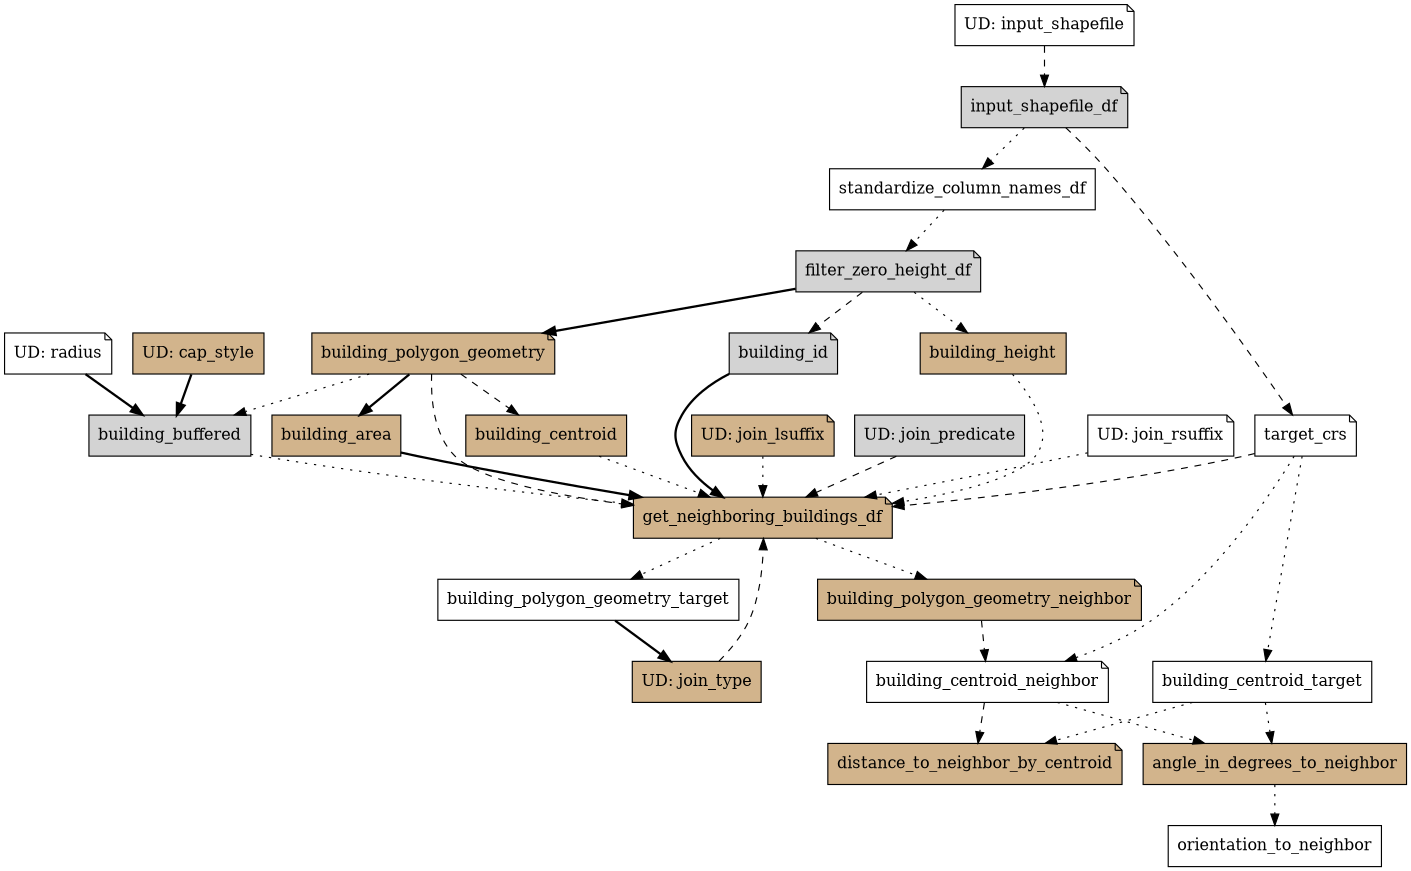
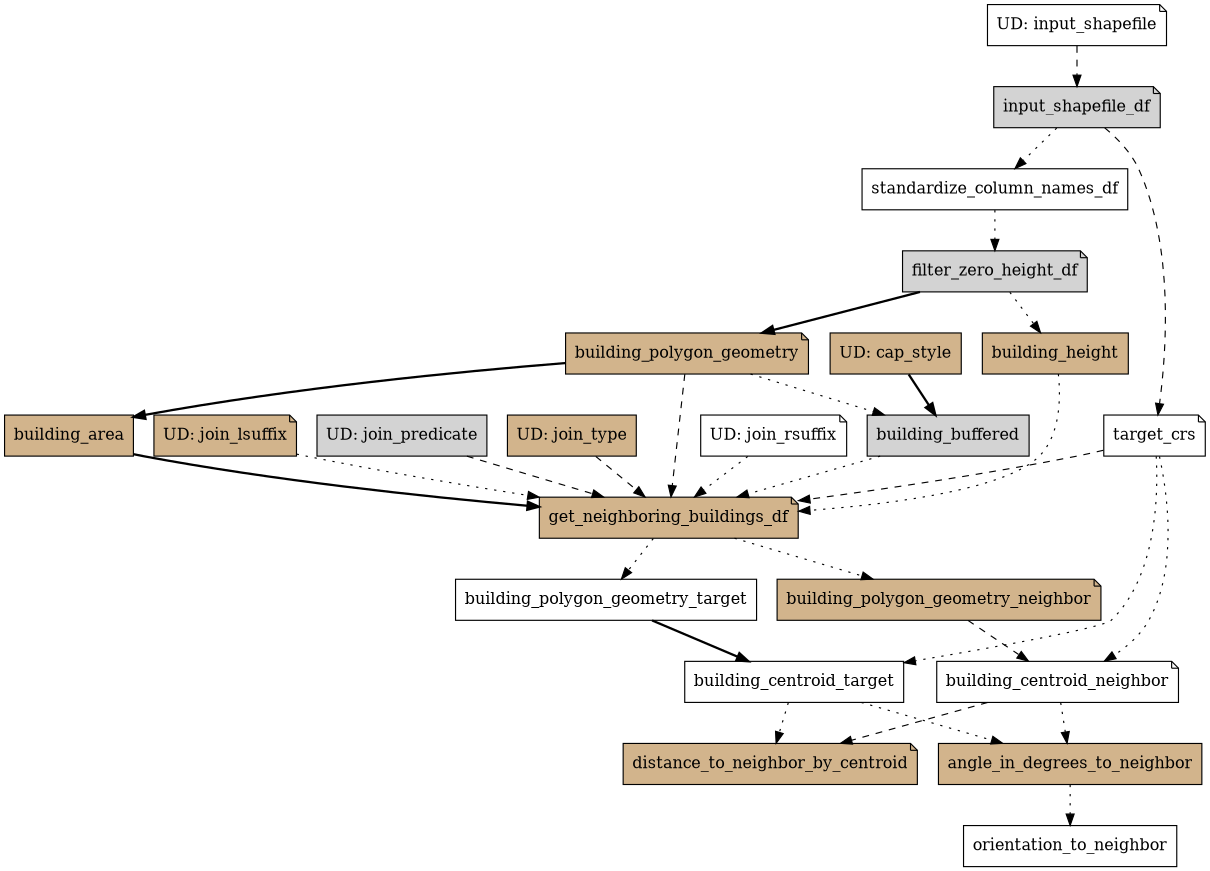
node "UD: radius": removed
node "building_id": removed
node "building_centroid": removed
edge "building_polygon_geometry_target" -> "UD: join_type": now "building_polygon_geometry_target" -> "building_centroid_target"
